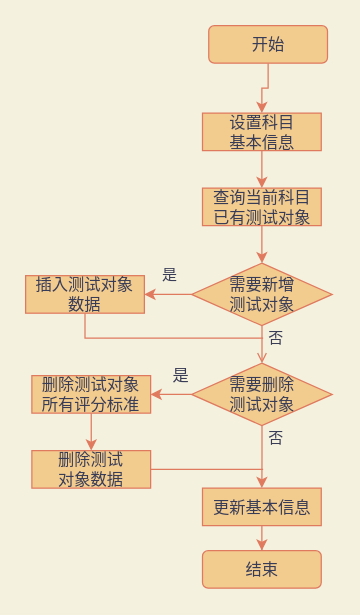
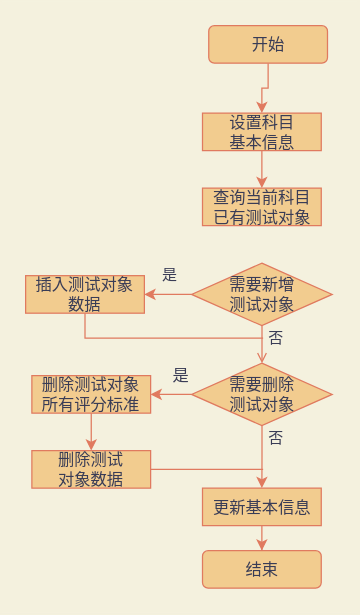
edge "查询当前科目 已有测试对象" -> "需要新增 测试对象": removed
